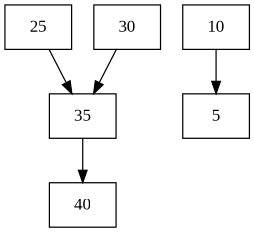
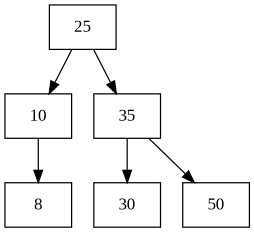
edge "25" -> "10": added
edge "30" -> "35": reversed
node "5": label "5" -> "8"
node "40": label "40" -> "50"
